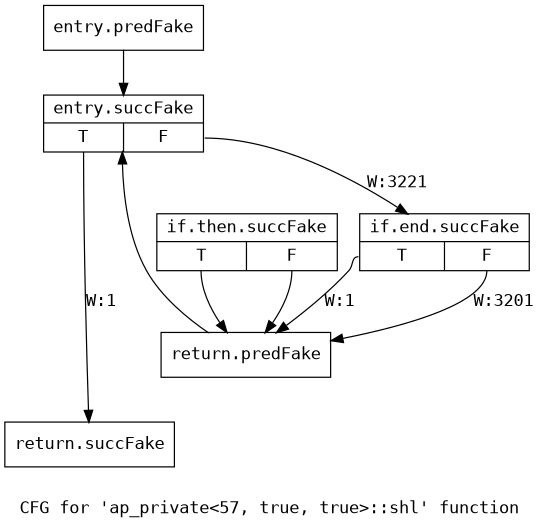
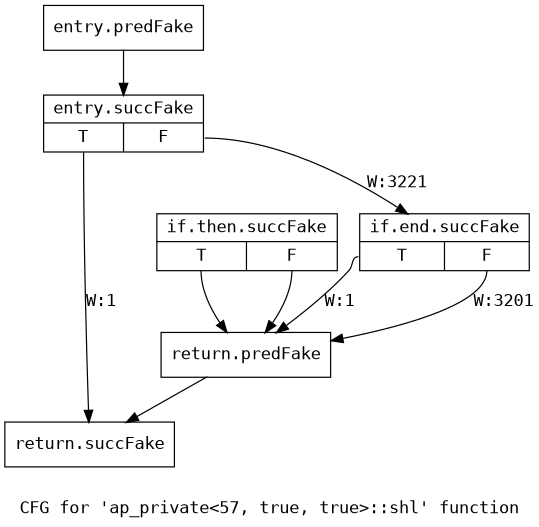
edge "return.predFake" -> "entry.succFake": now "return.predFake" -> "return.succFake"
